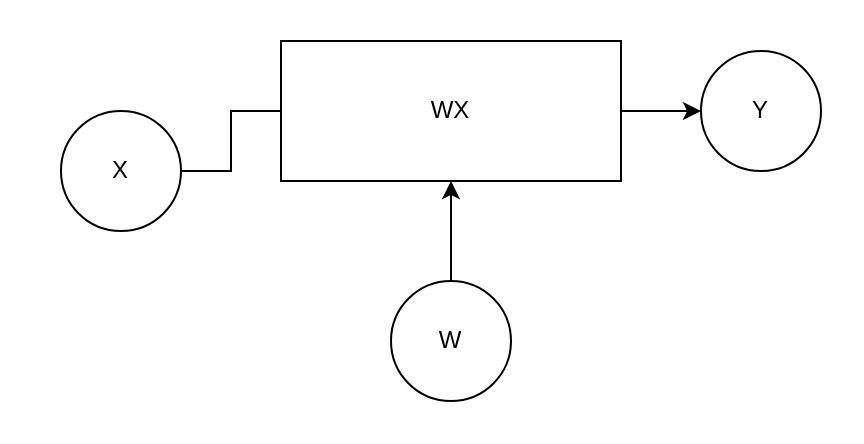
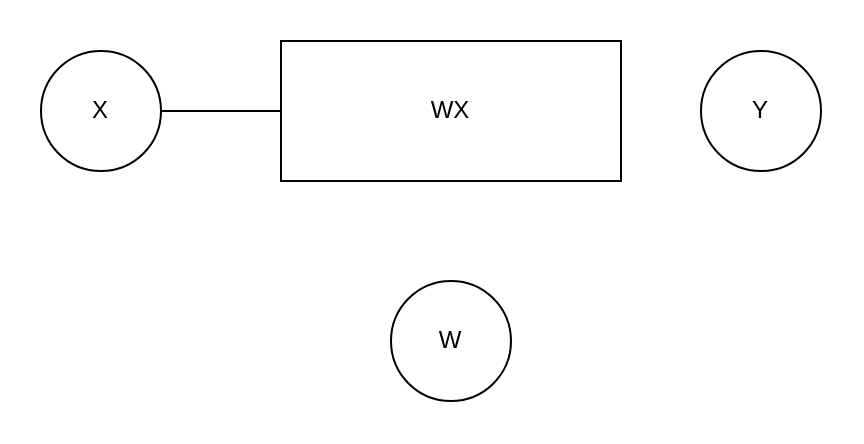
edge "WX" -> "Y": removed
node "X": moved (121, 171) -> (101, 111)
edge "W" -> "WX": removed
